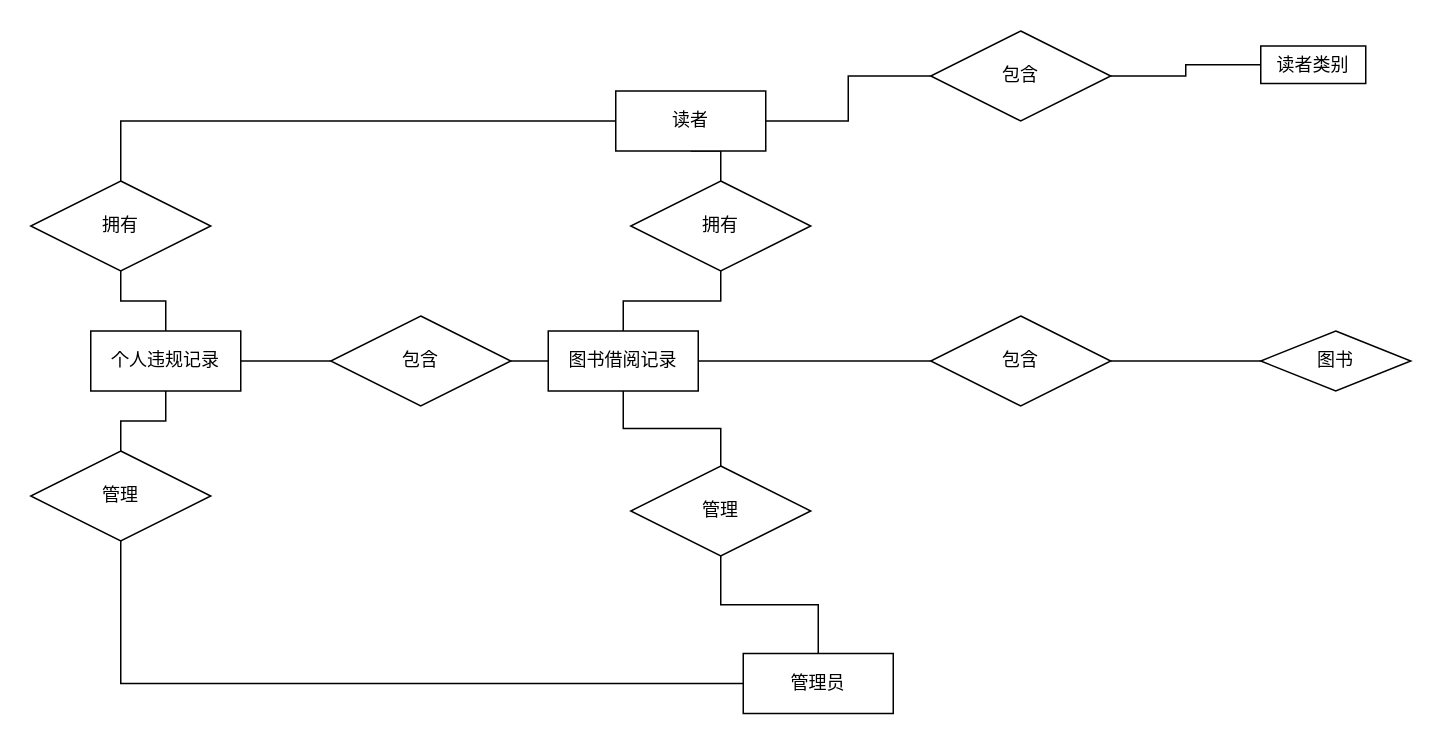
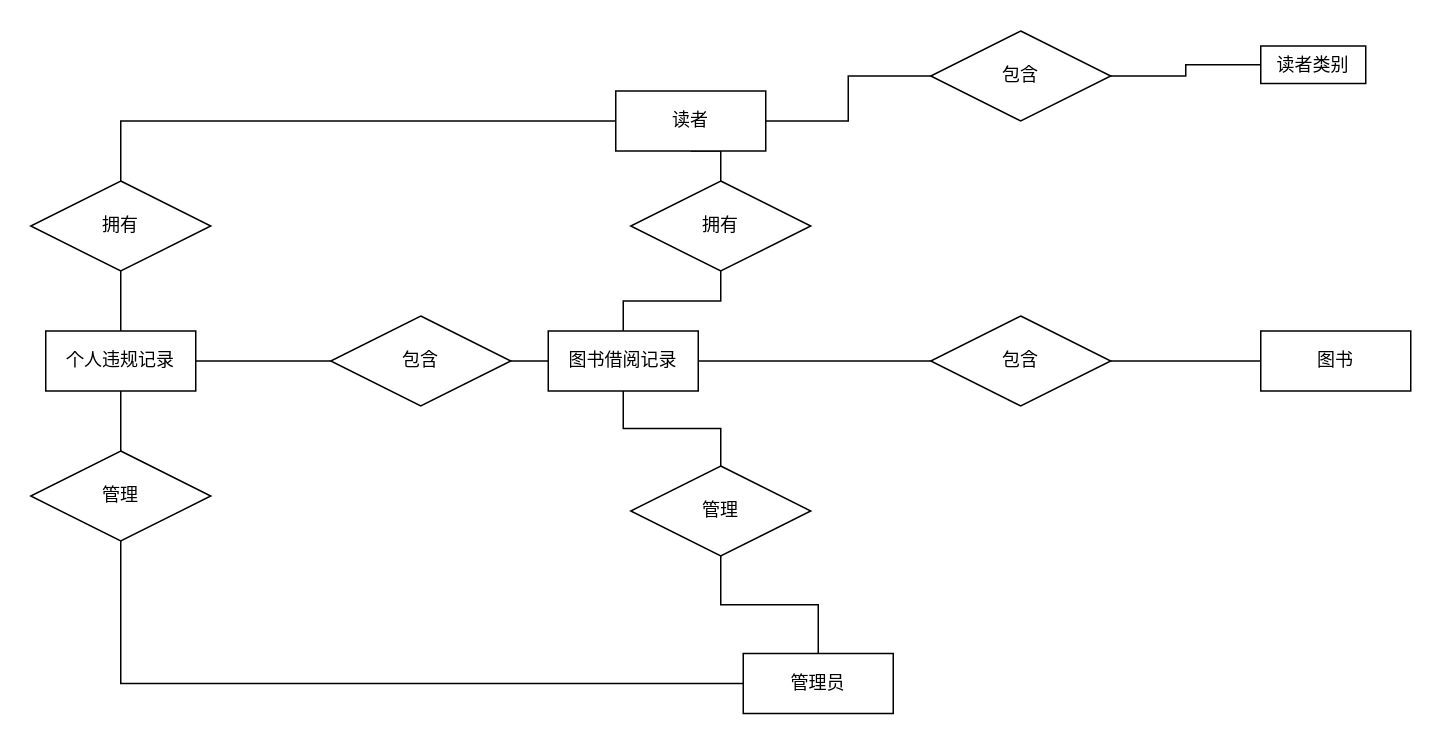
node "个人违规记录": moved (166, 361) -> (121, 361)
node "图书": shape diamond -> rectangle
